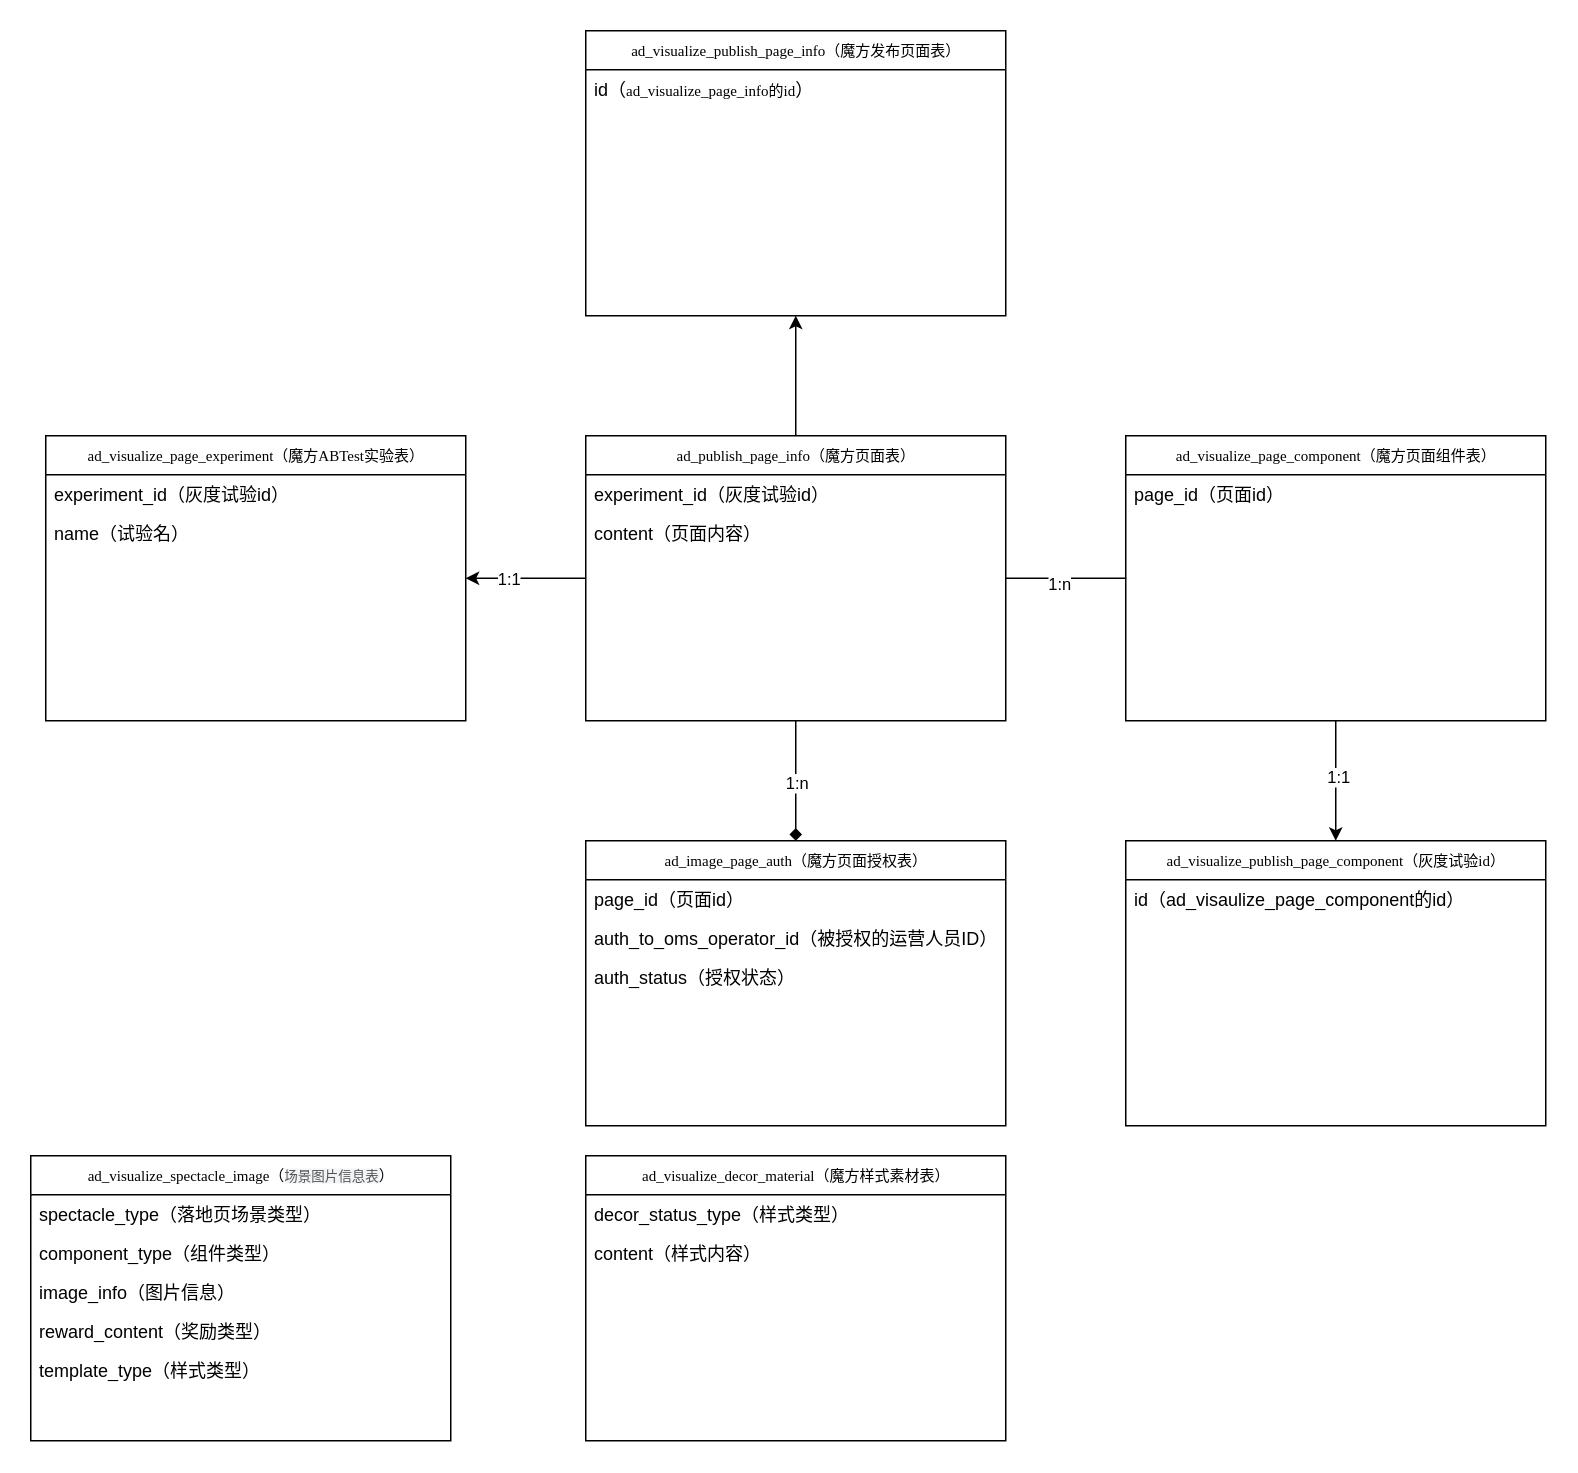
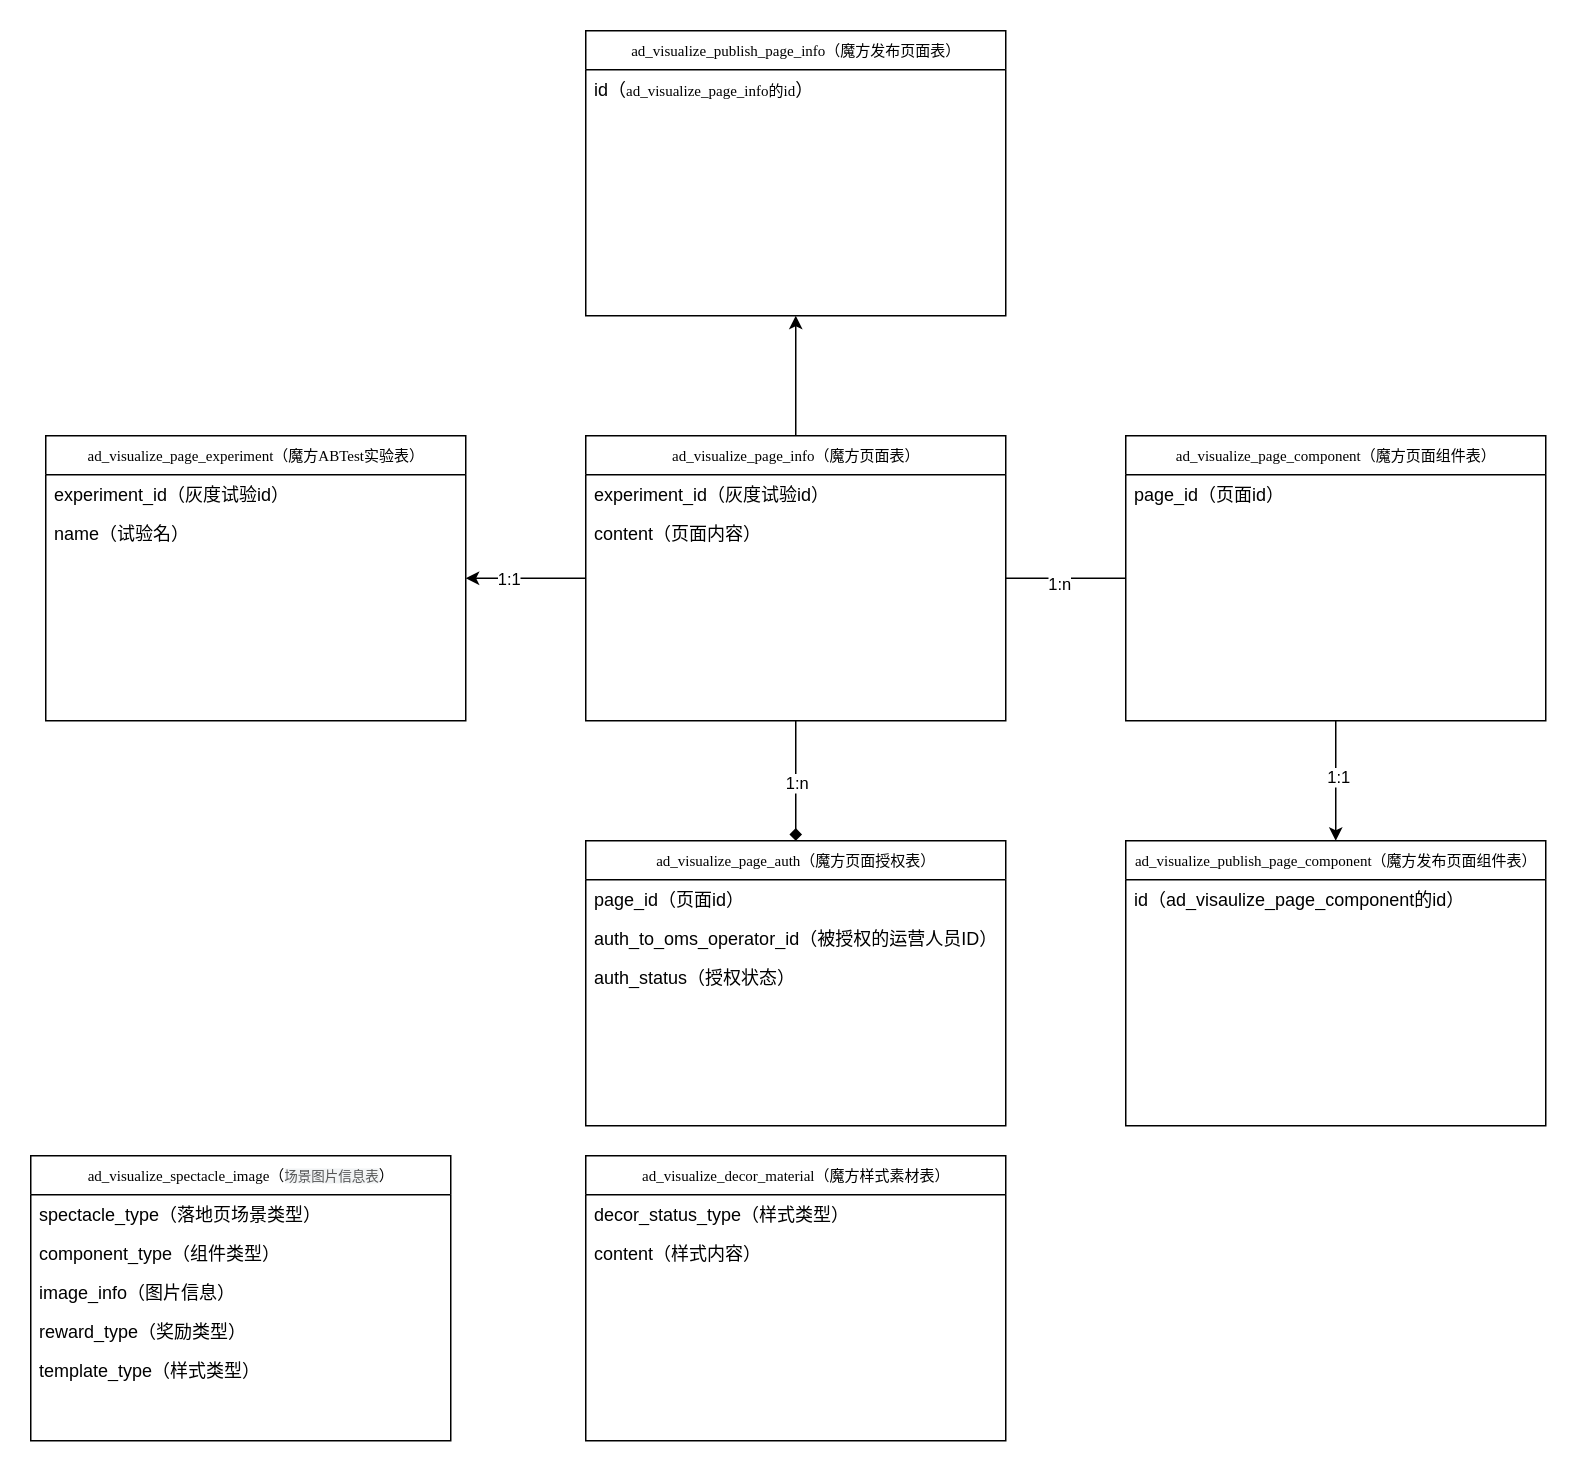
node "ad_publish_page_info（魔方页面表）": label "ad_publish_page_info（魔方页面表）" -> "ad_visualize_page_info（魔方页面表）"
node "ad_image_page_auth（魔方页面授权表）": label "ad_image_page_auth（魔方页面授权表）" -> "ad_visualize_page_auth（魔方页面授权表）"
node "ad_visualize_publish_page_component（灰度试验id）": label "ad_visualize_publish_page_component（灰度试验id）" -> "ad_visualize_publish_page_component（魔方发布页面组件表）"
node "reward_content（奖励类型）": label "reward_content（奖励类型）" -> "reward_type（奖励类型）"
